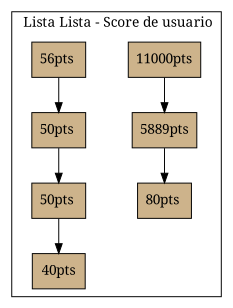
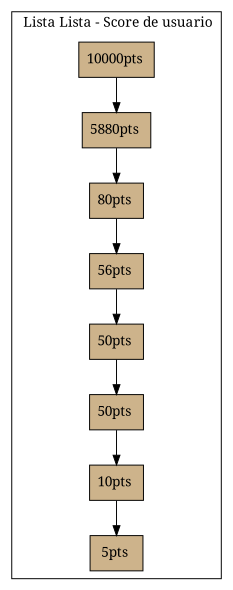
node "11000pts": label "11000pts" -> "10000pts"
node "5889pts": label "5889pts" -> "5880pts"
edge "80pts" -> "56pts": added
node "40pts": label "40pts" -> "10pts"
node "5pts": added
